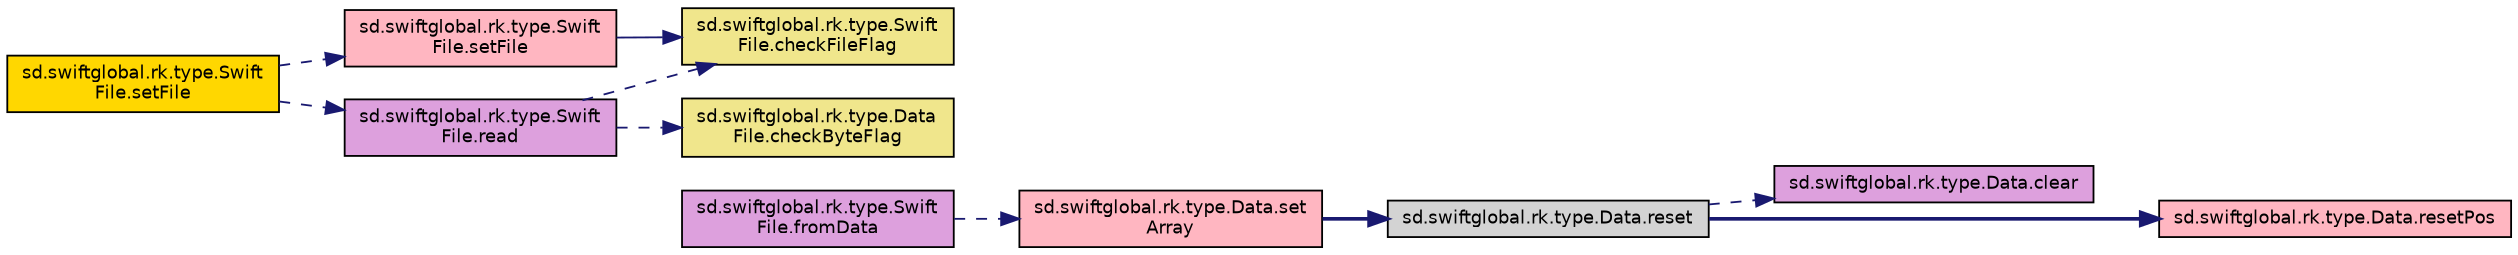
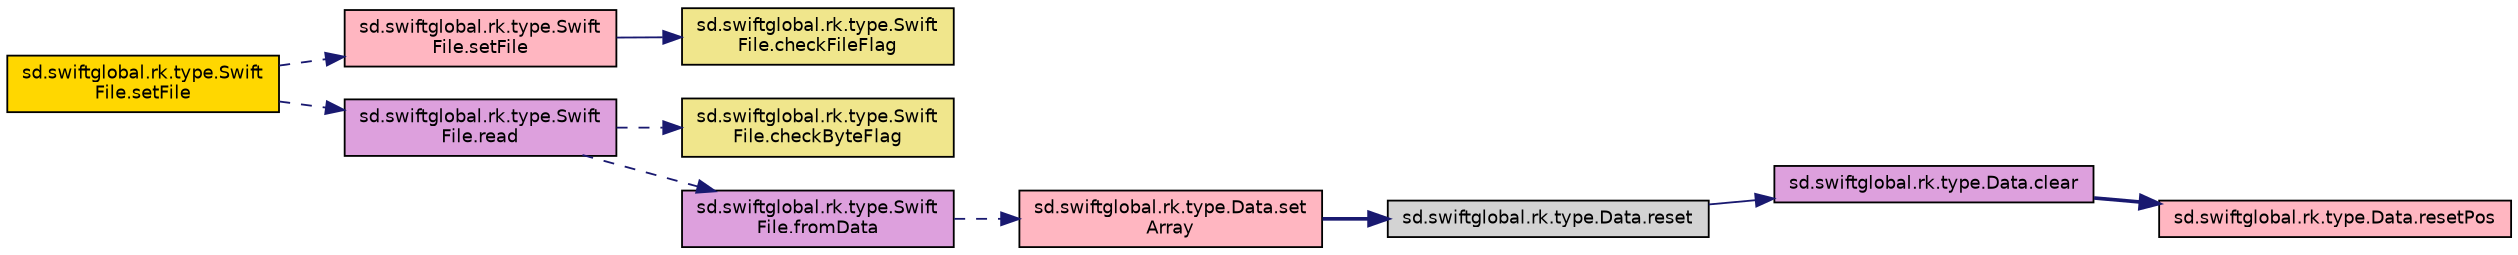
edge "sd.swiftglobal.rk.type.Swift File.read" -> "sd.swiftglobal.rk.type.Swift File.checkFileFlag": now "sd.swiftglobal.rk.type.Swift File.read" -> "sd.swiftglobal.rk.type.Swift File.fromData"
node "sd.swiftglobal.rk.type.Data File.checkByteFlag": label "sd.swiftglobal.rk.type.Data File.checkByteFlag" -> "sd.swiftglobal.rk.type.Swift File.checkByteFlag"
edge "sd.swiftglobal.rk.type.Data.reset" -> "sd.swiftglobal.rk.type.Data.clear": style dashed -> solid
edge "sd.swiftglobal.rk.type.Data.reset" -> "sd.swiftglobal.rk.type.Data.resetPos": now "sd.swiftglobal.rk.type.Data.clear" -> "sd.swiftglobal.rk.type.Data.resetPos"
